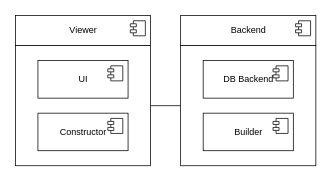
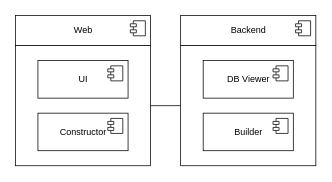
node "Viewer": label "Viewer" -> "Web"
node "DB Backend": label "DB Backend" -> "DB Viewer"
